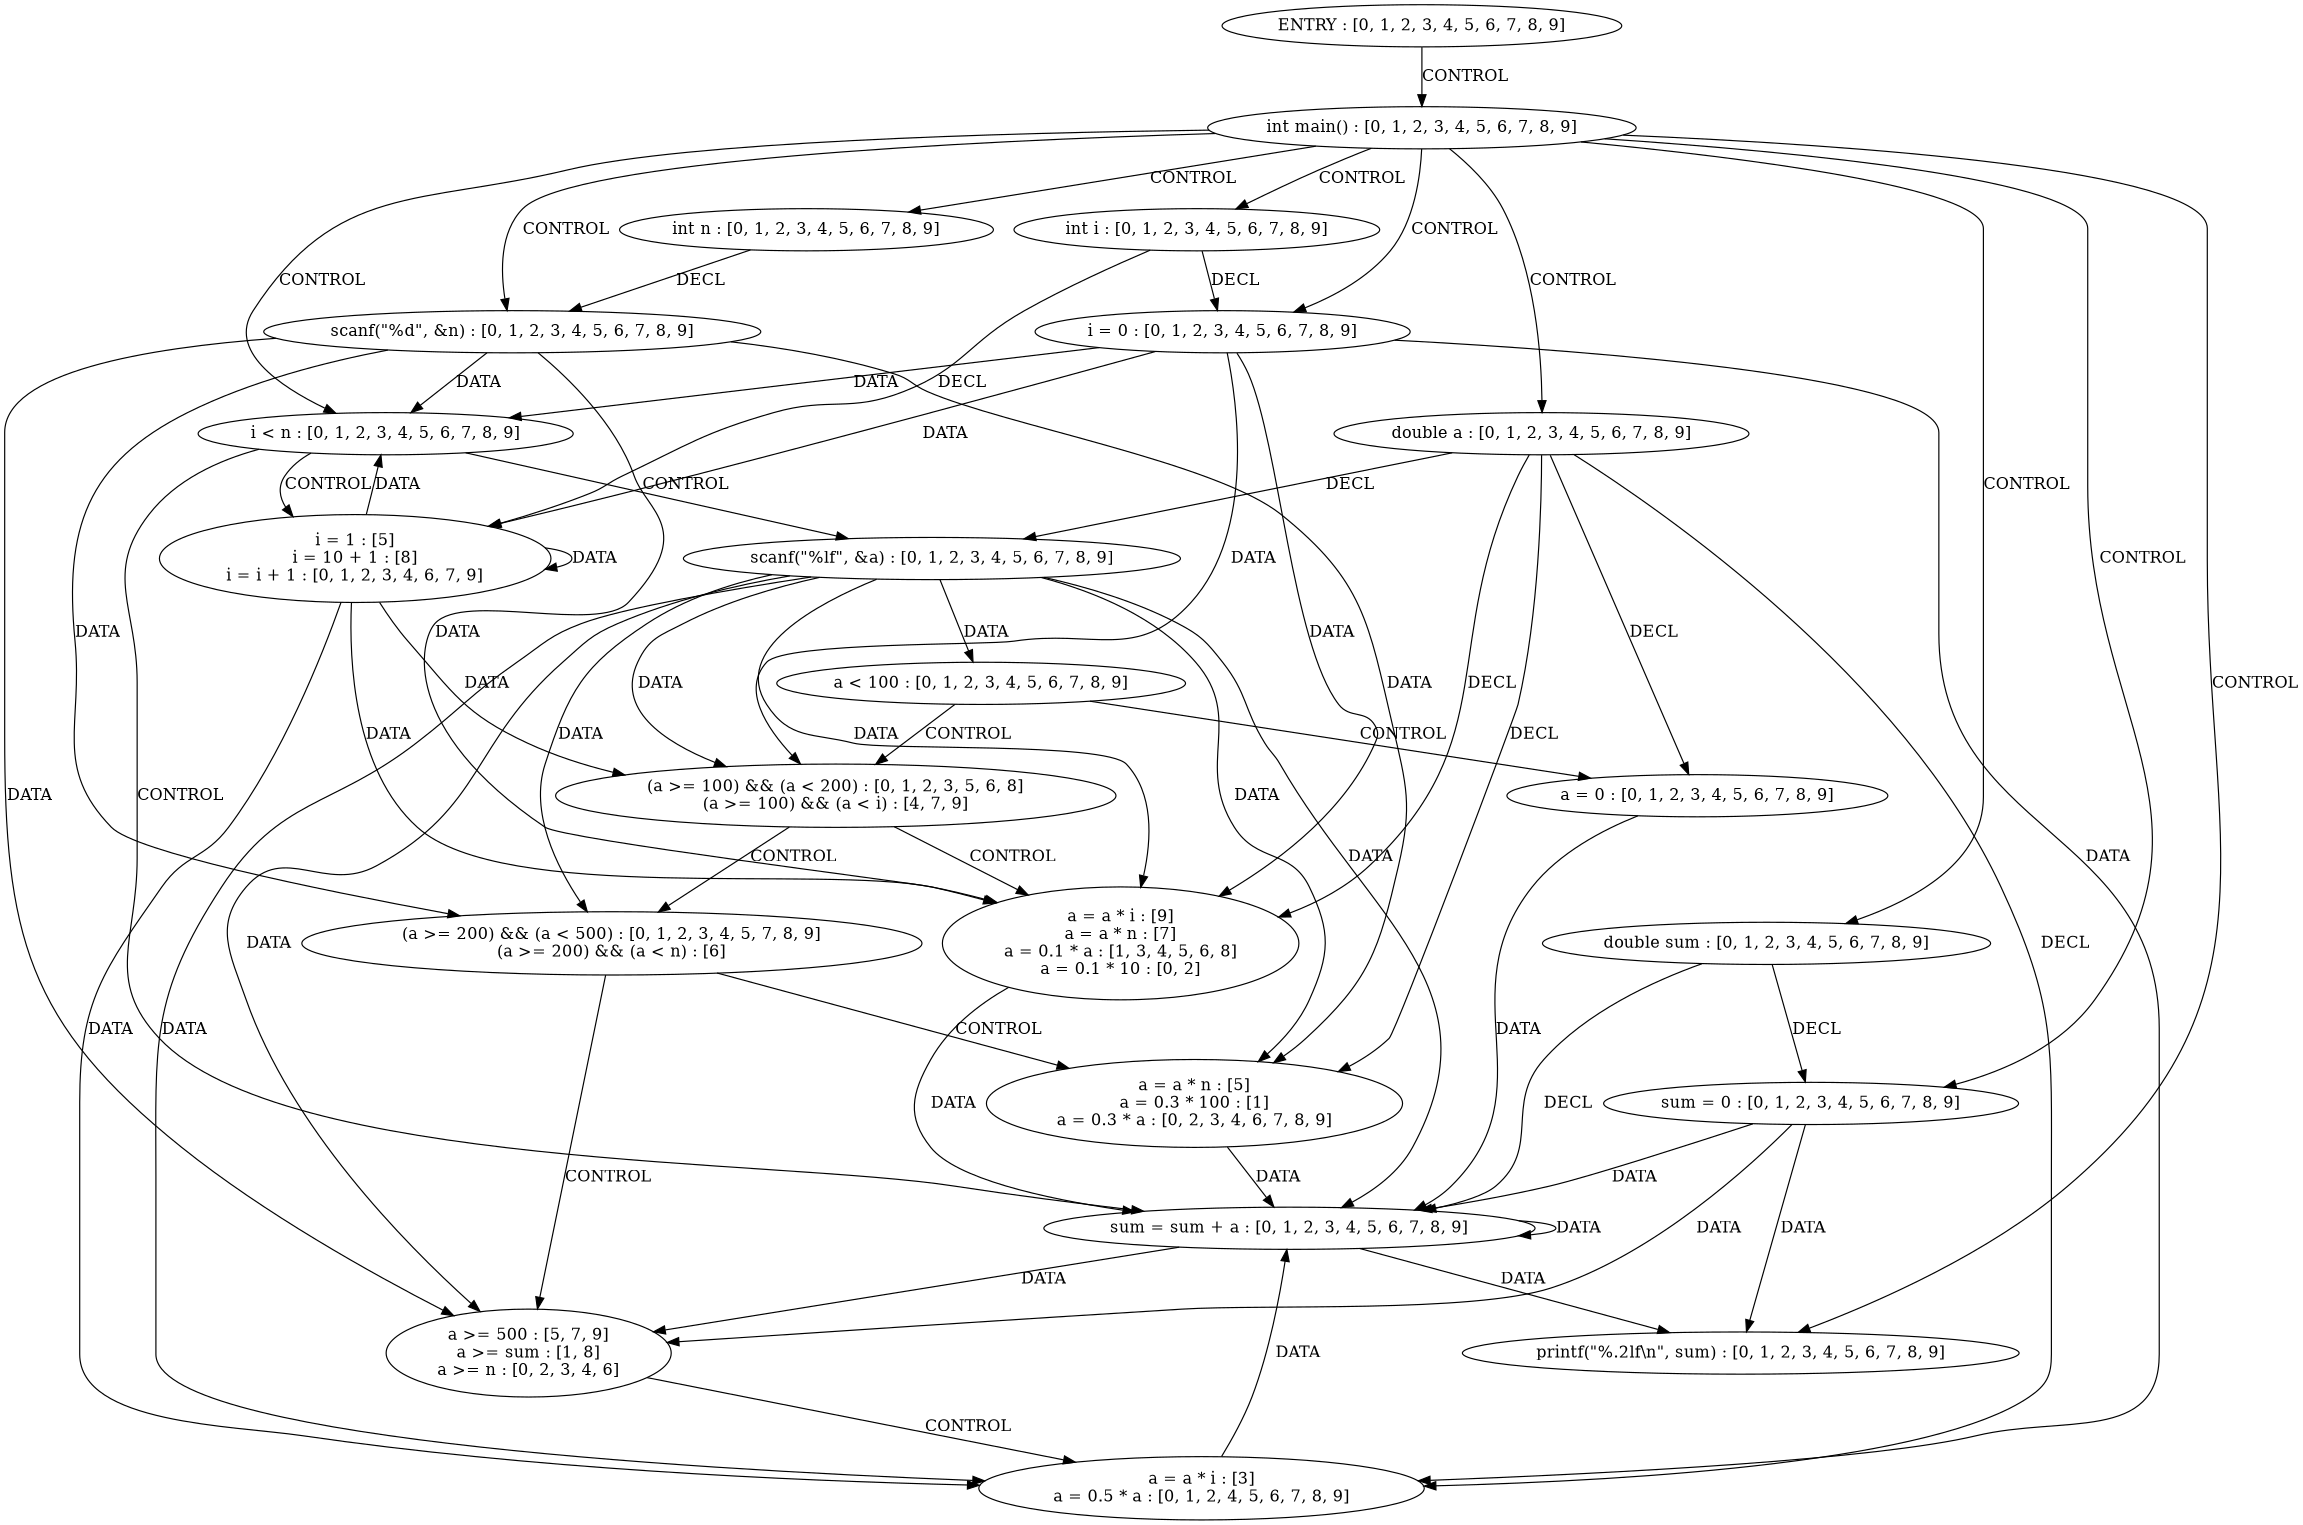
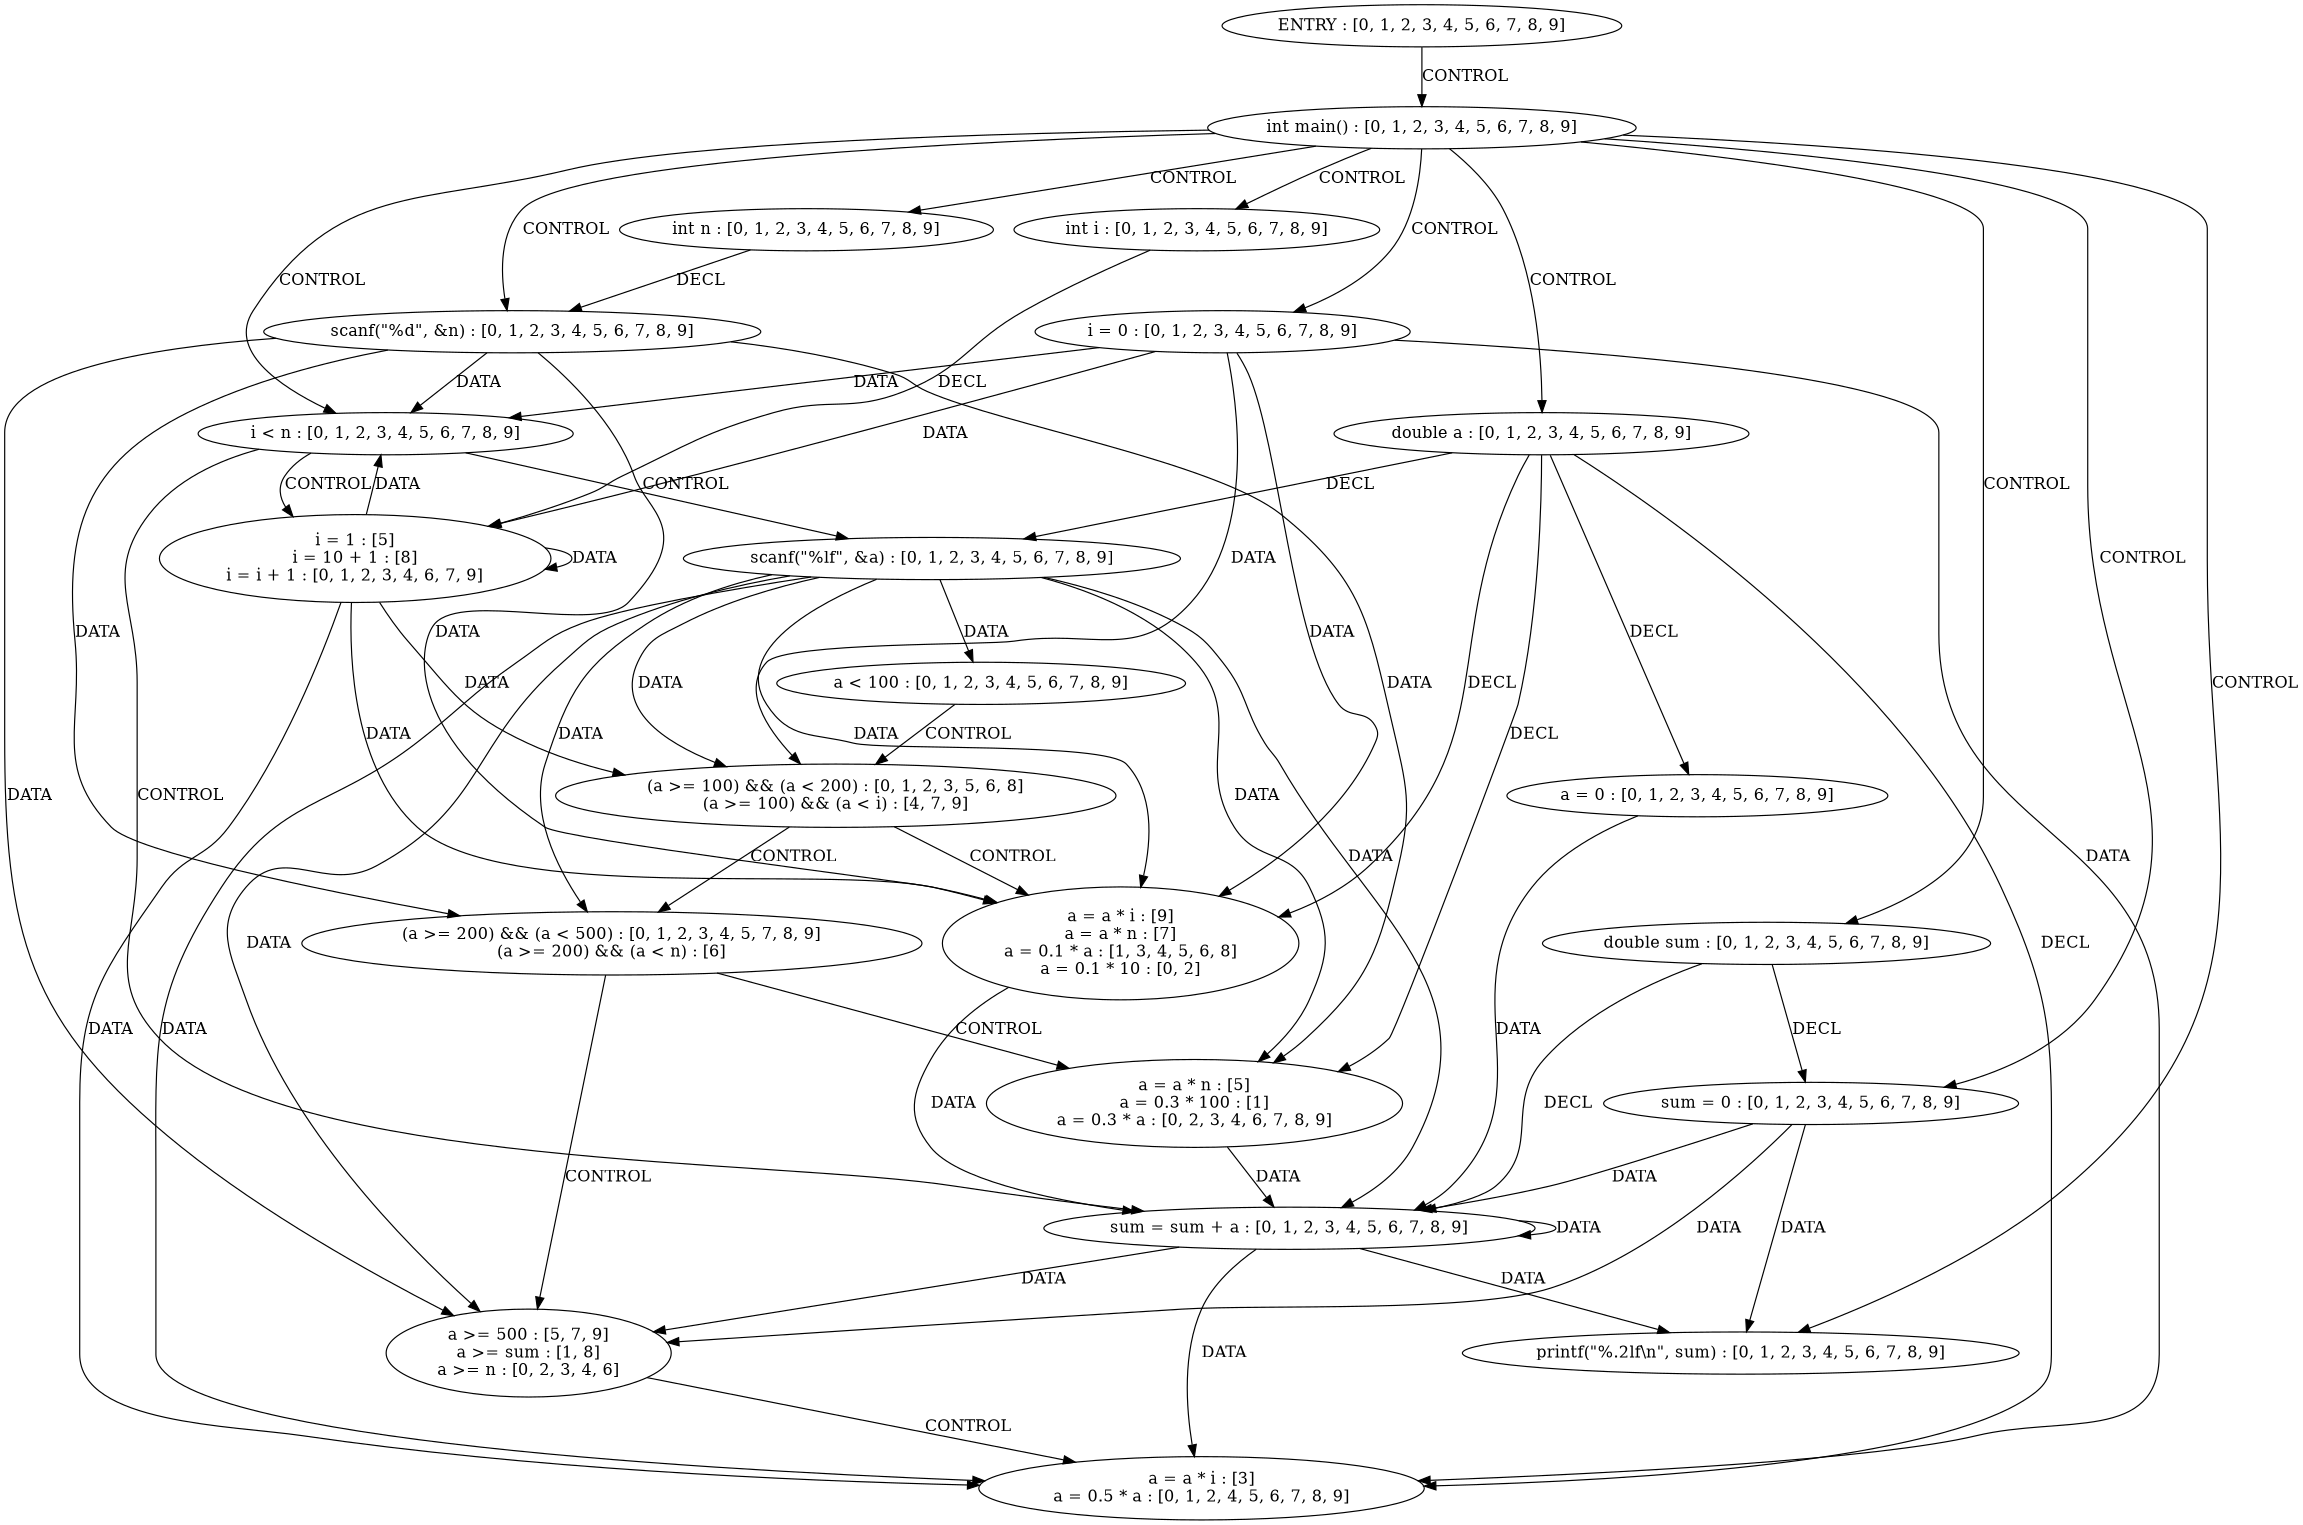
edge "int i : [0, 1, 2, 3, 4, 5, 6, 7, 8, 9]" -> "i = 0 : [0, 1, 2, 3, 4, 5, 6, 7, 8, 9]": removed, label "DECL"
edge "a < 100 : [0, 1, 2, 3, 4, 5, 6, 7, 8, 9]" -> "a = 0 : [0, 1, 2, 3, 4, 5, 6, 7, 8, 9]": removed, label "CONTROL"
edge "a = a * i : [3] a = 0.5 * a : [0, 1, 2, 4, 5, 6, 7, 8, 9]" -> "sum = sum + a : [0, 1, 2, 3, 4, 5, 6, 7, 8, 9]": reversed
